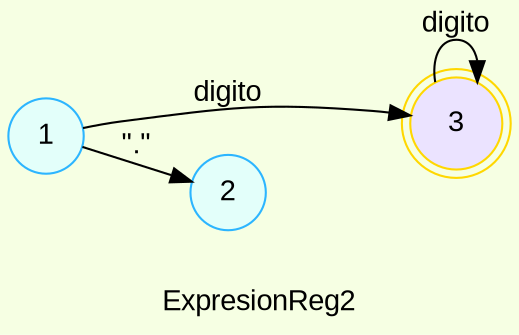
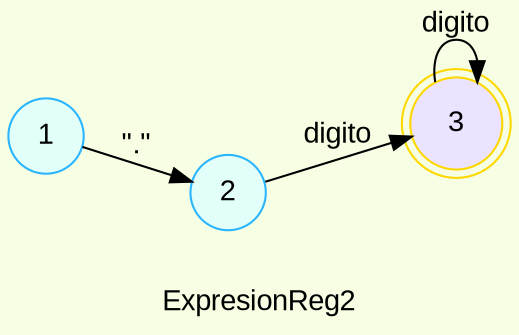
edge "1" -> "3": now "2" -> "3"
